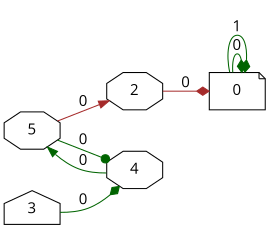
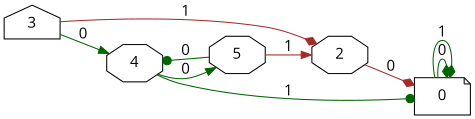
edge "3" -> "2": added, label "1"
edge "4" -> "0": added, label "1"
edge "5" -> "2": label "0" -> "1"
edge "3" -> "4": arrowhead diamond -> normal
